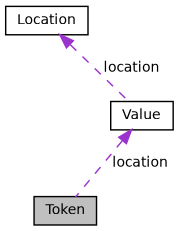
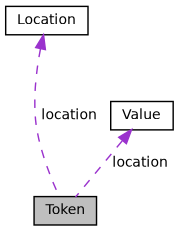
edge "Value" -> "Location": now "Token" -> "Location"
